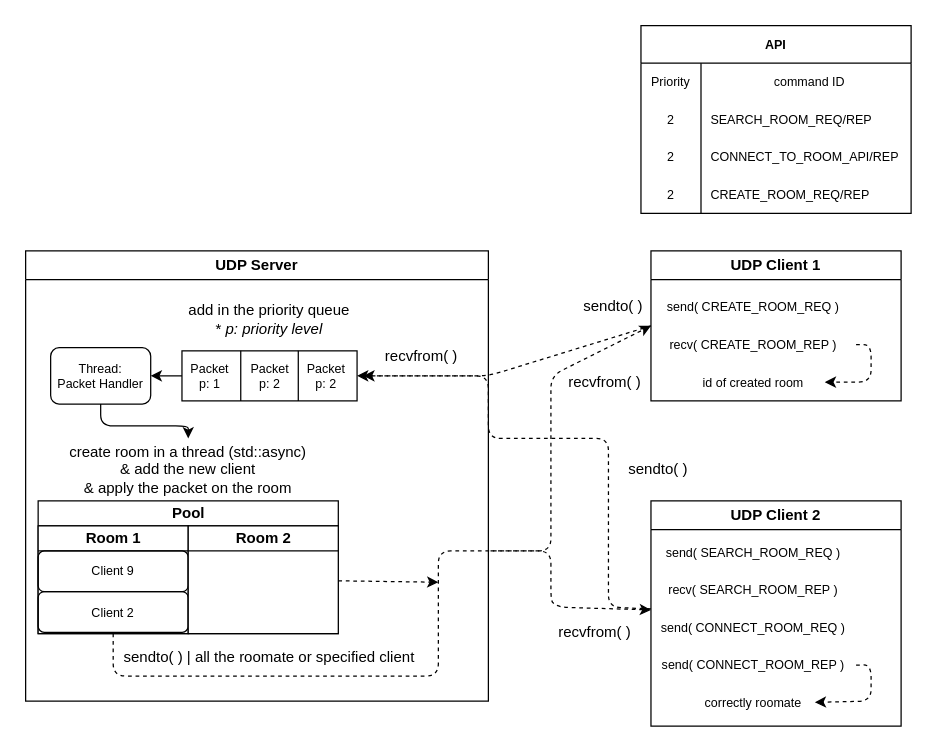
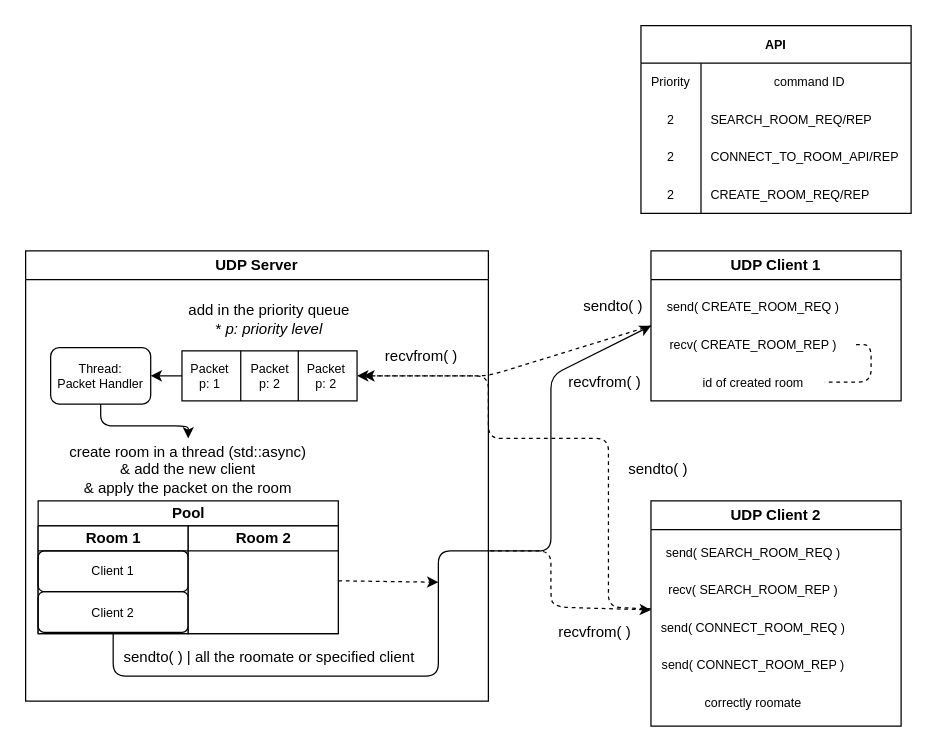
edge "recv( CREATE_ROOM_REP )" -> "id of created room": arrowhead classic -> none
node "Client 9": label "Client 9" -> "Client 1"
edge "Room 1" -> "UDP Client 1": style dashed -> solid
edge "send( CONNECT_ROOM_REP )" -> "correctly roomate": removed
